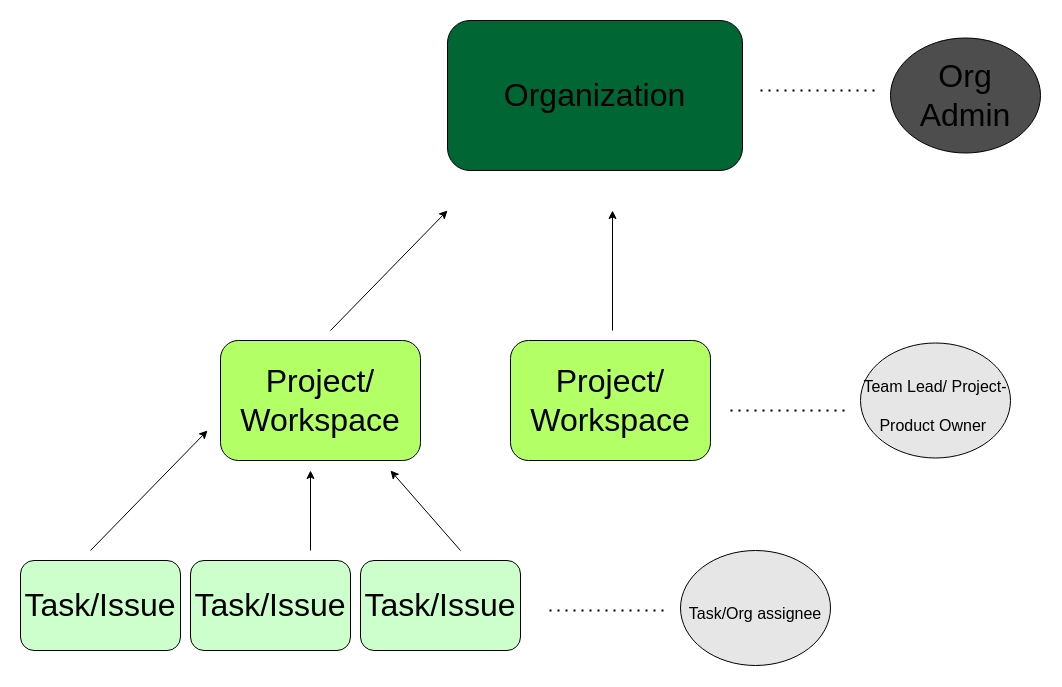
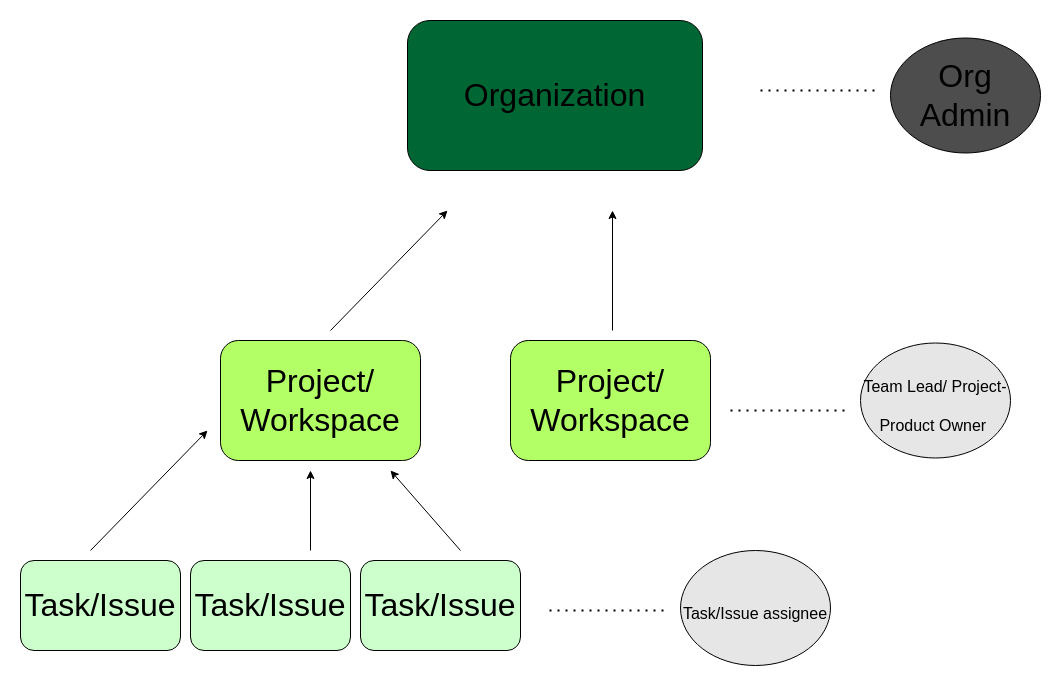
node "Organization": moved (595, 96) -> (555, 96)
node "Task/Org assignee": label "Task/Org assignee" -> "Task/Issue assignee"
